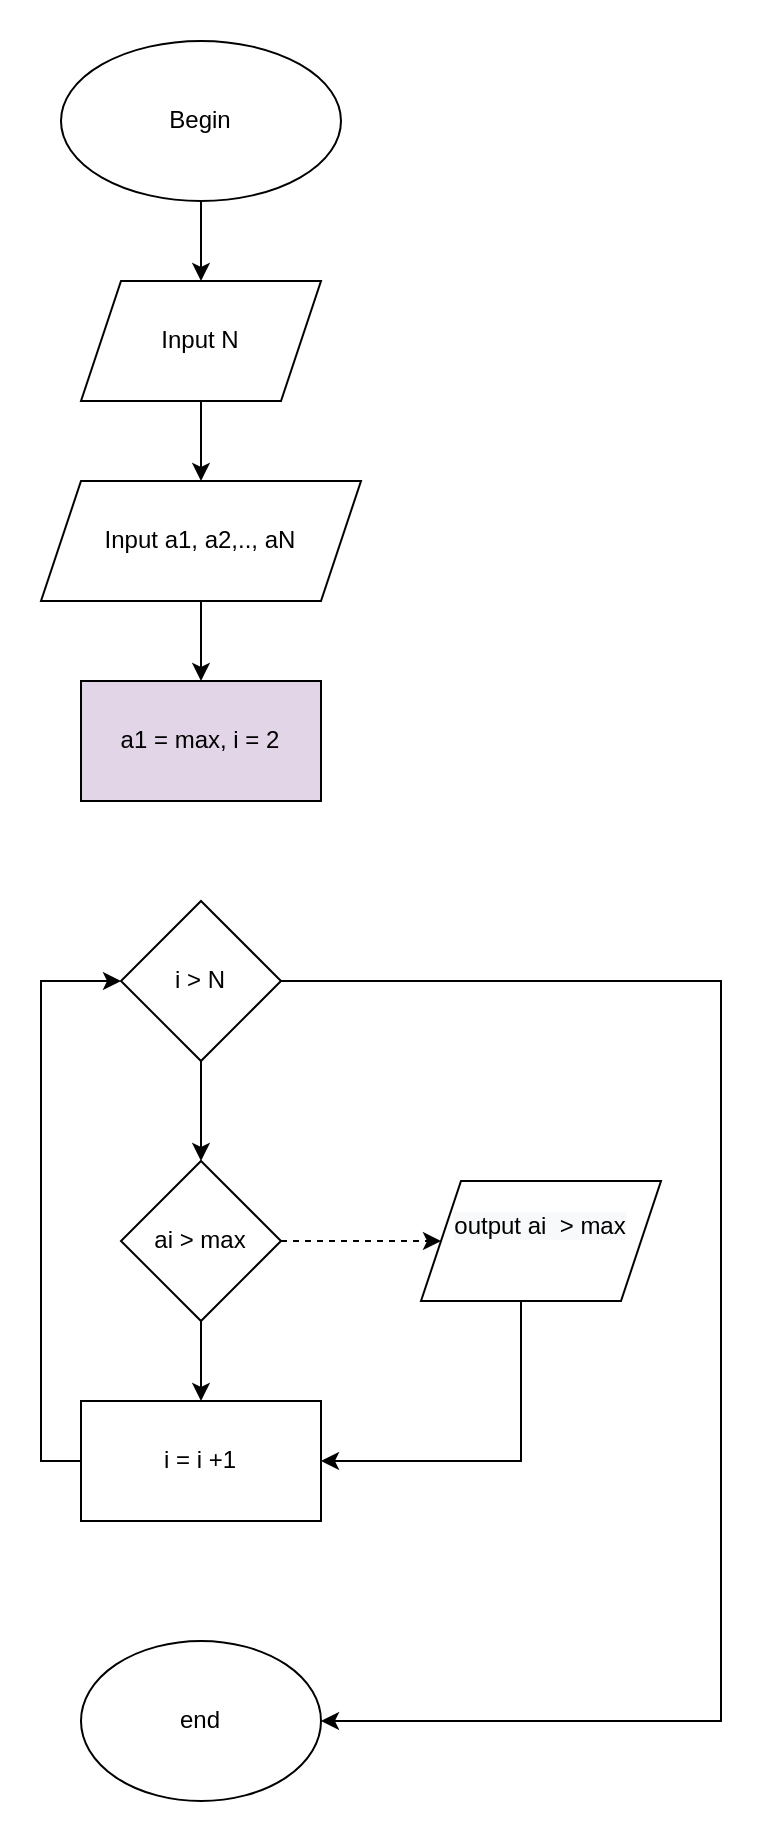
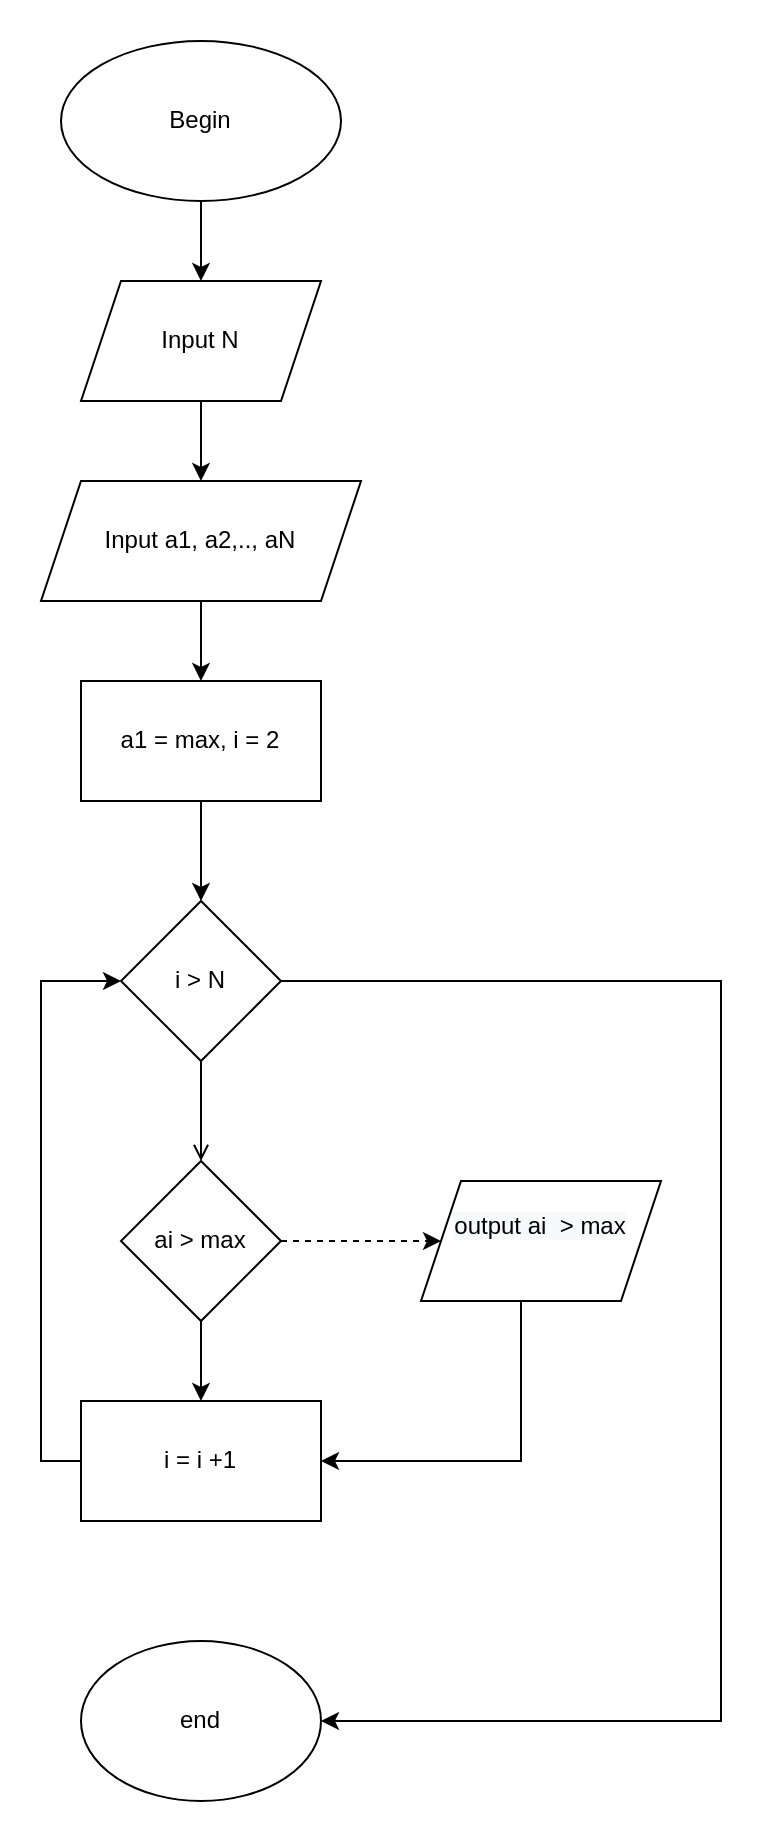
node "a1 = max, i = 2": fillcolor #e1d5e7 -> #ffffff
edge "a1 = max, i = 2" -> "i > N": added
edge "i > N" -> "ai > max": arrowhead classic -> open
